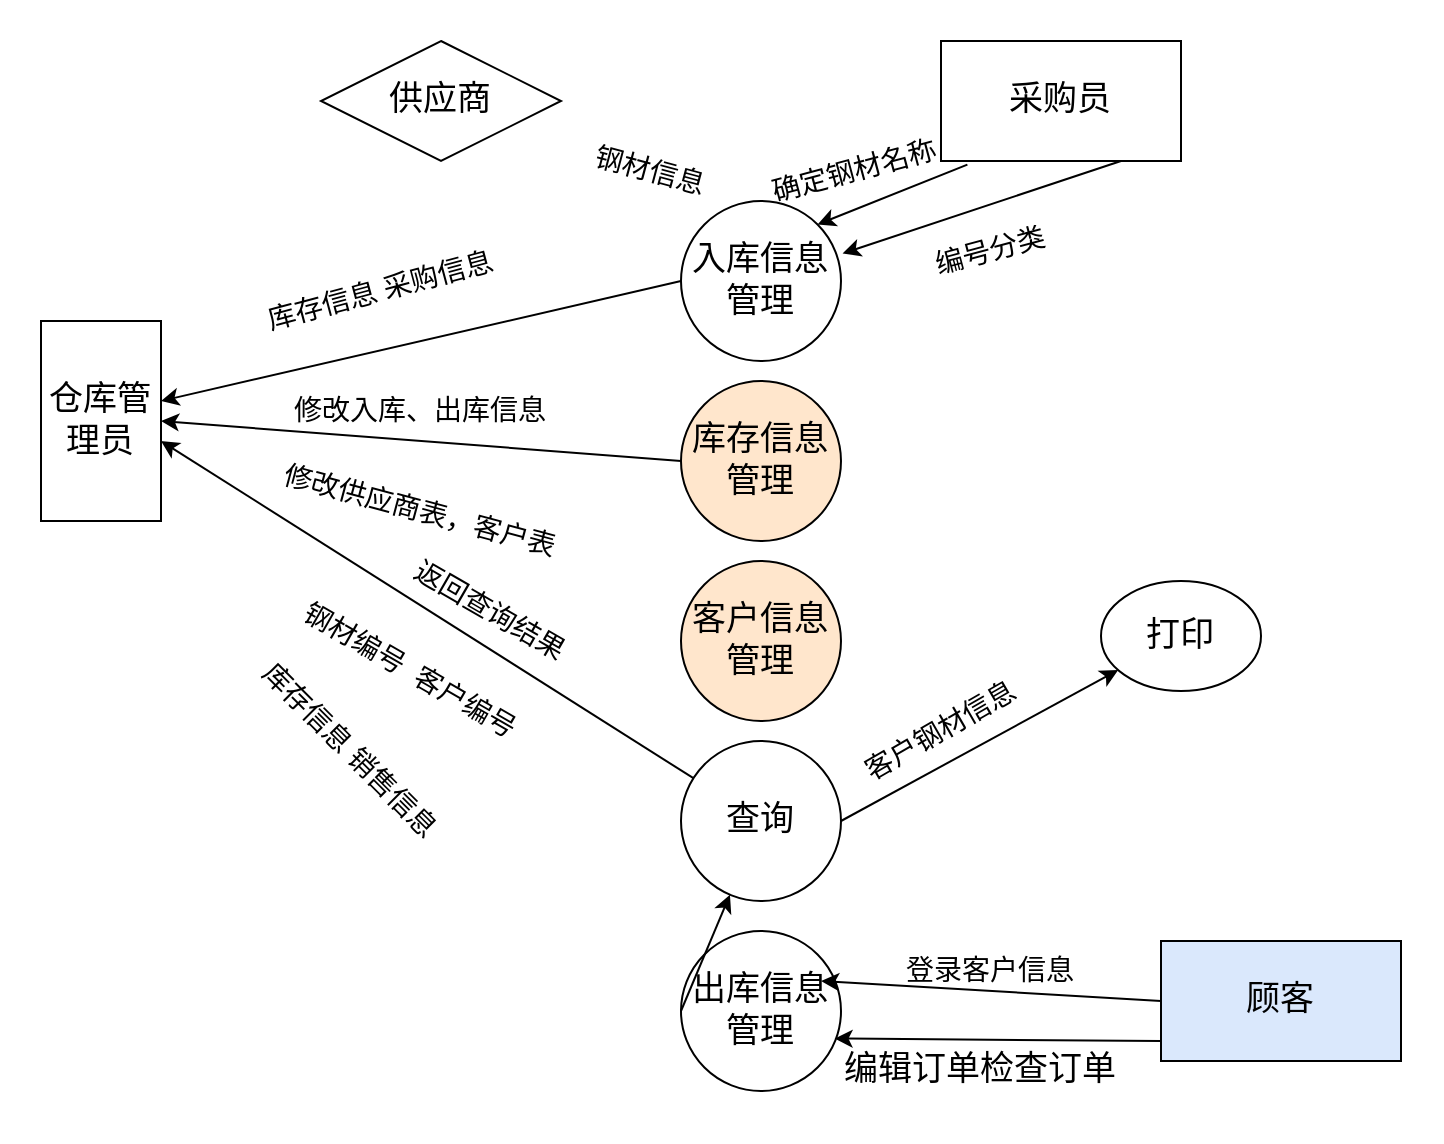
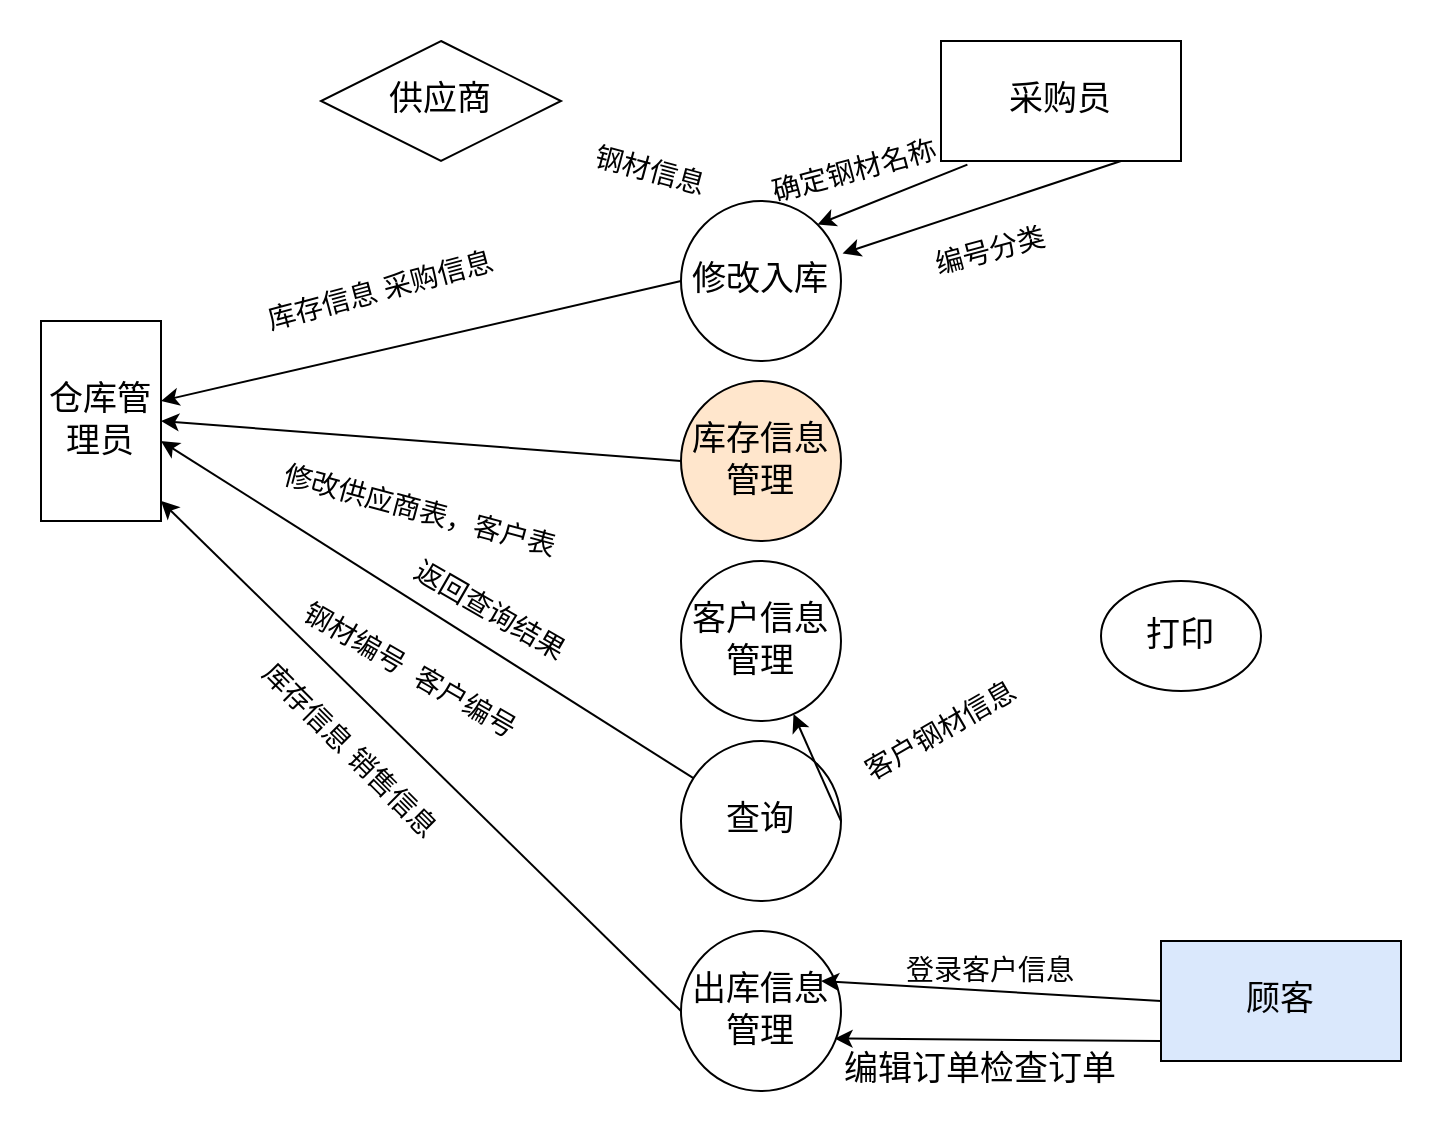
node "入库信息管理": label "入库信息管理" -> "修改入库"
node "修改入库、出库信息": removed
node "客户信息管理": fillcolor #ffe6cc -> #ffffff
edge "查询" -> "打印": now "查询" -> "客户信息管理"
edge "出库信息管理" -> "查询": now "出库信息管理" -> "仓库管理员"
